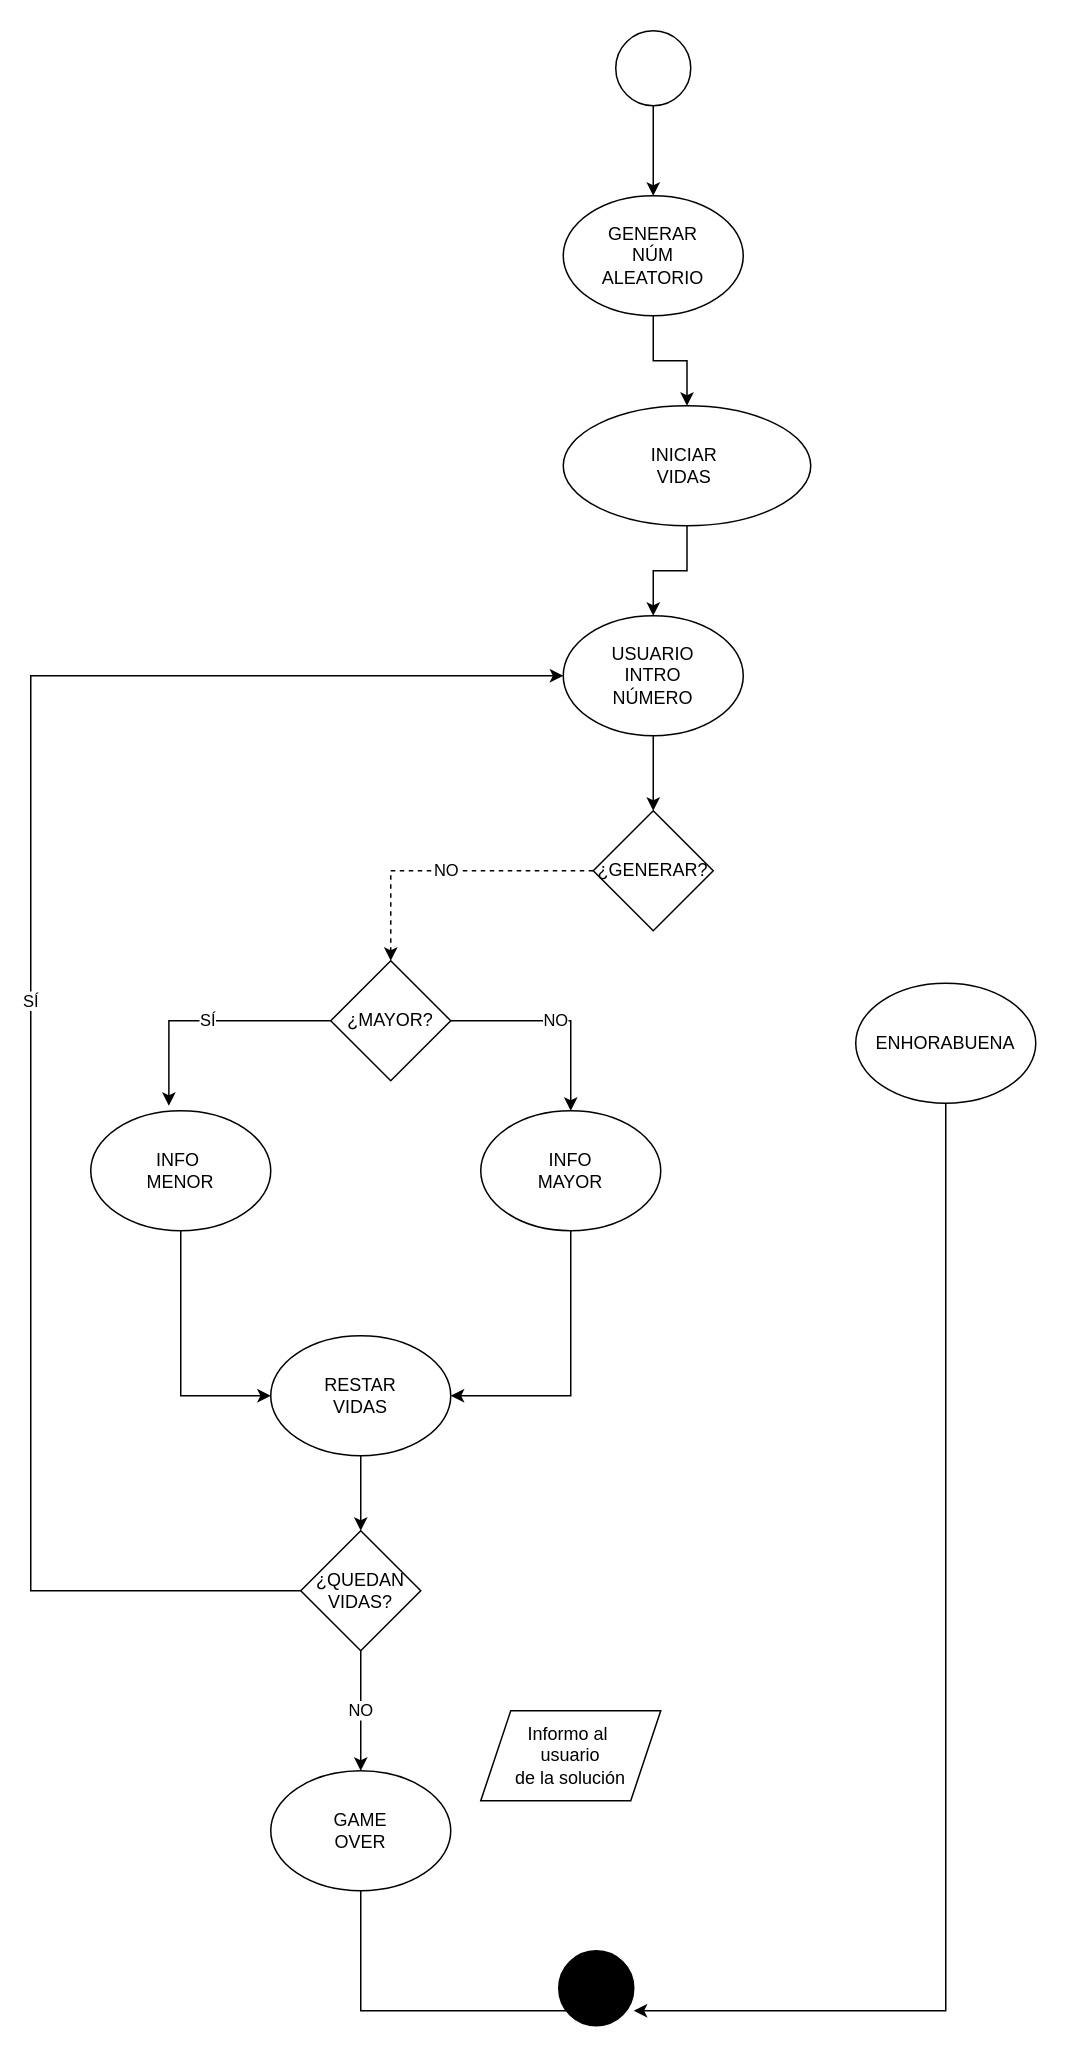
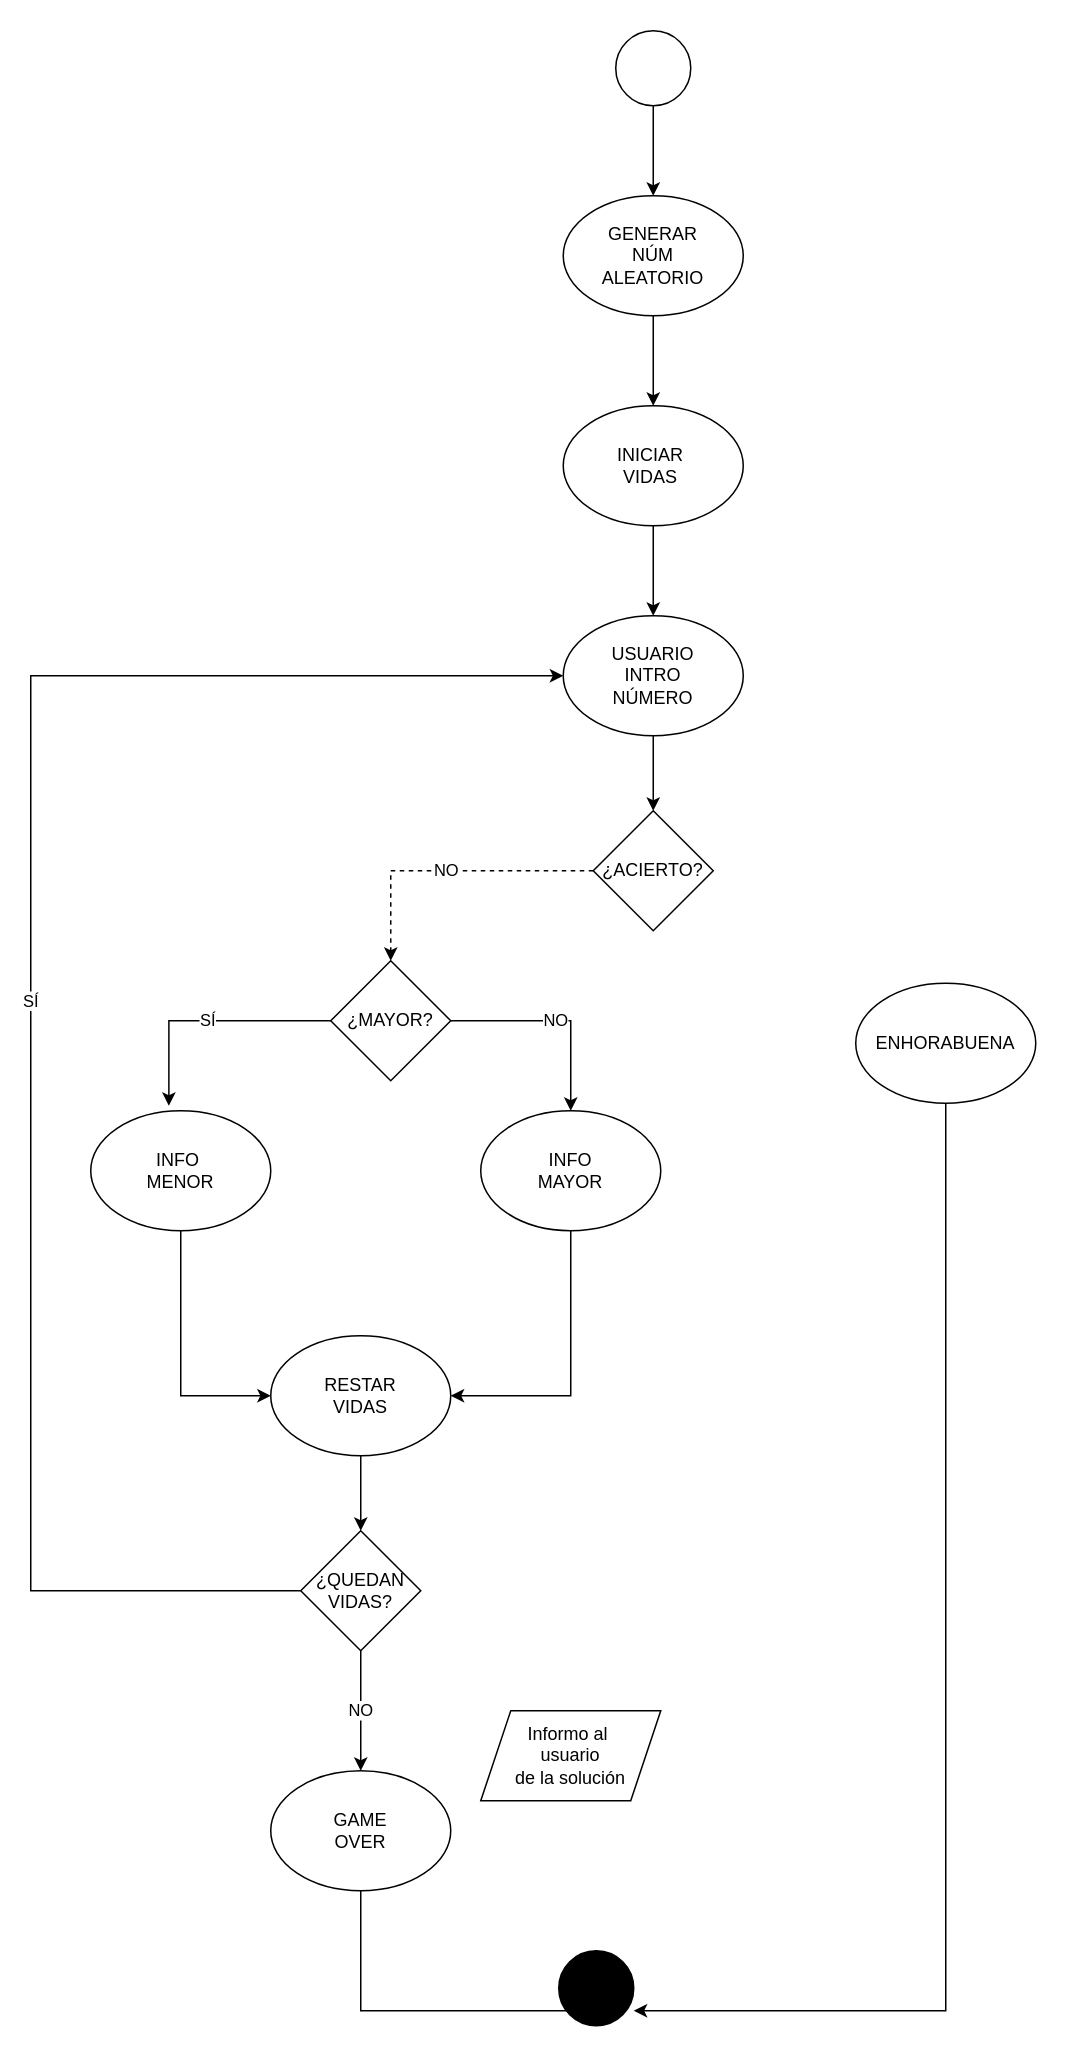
node "INICIAR VIDAS": size 248x120 -> 180x120
node "¿GENERAR?": label "¿GENERAR?" -> "¿ACIERTO?"
